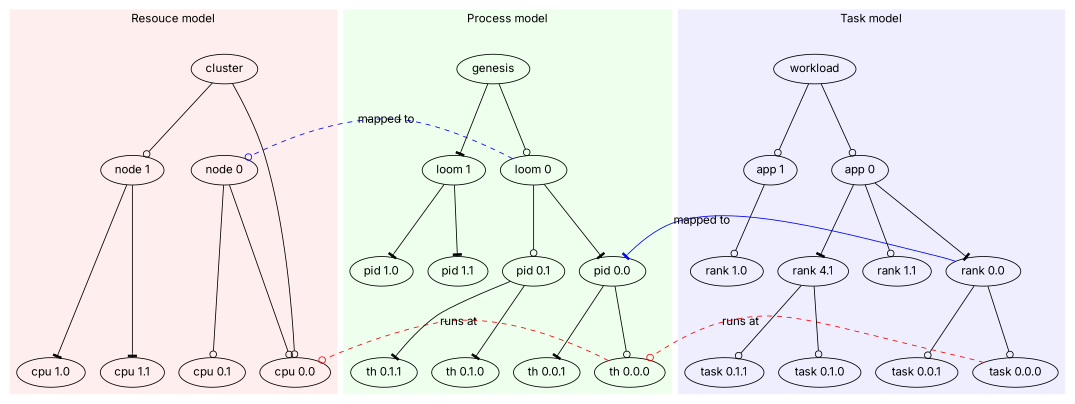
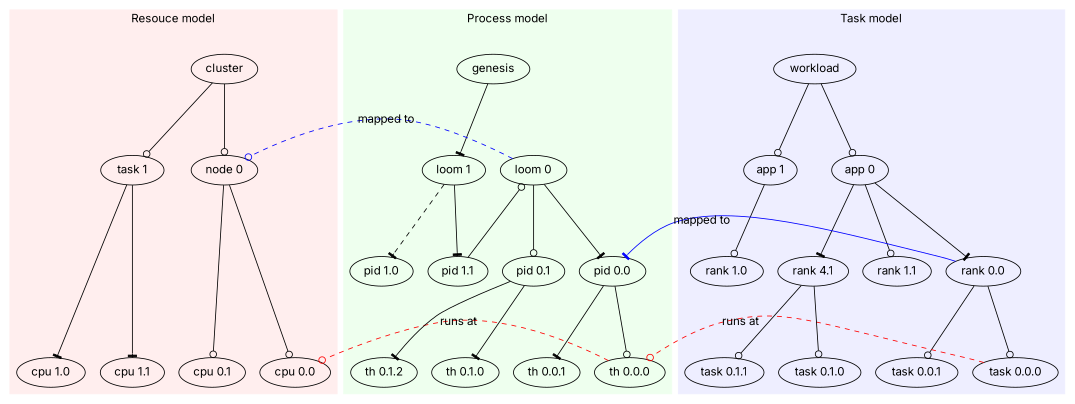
edge "genesis" -> "loom 0": now "pid 1.1" -> "loom 0"
node "node 1": label "node 1" -> "task 1"
edge "cluster" -> "cpu 0.0": now "cluster" -> "node 0"
edge "loom 1" -> "pid 1.0": style solid -> dashed
node "th 0.1.1": label "th 0.1.1" -> "th 0.1.2"
